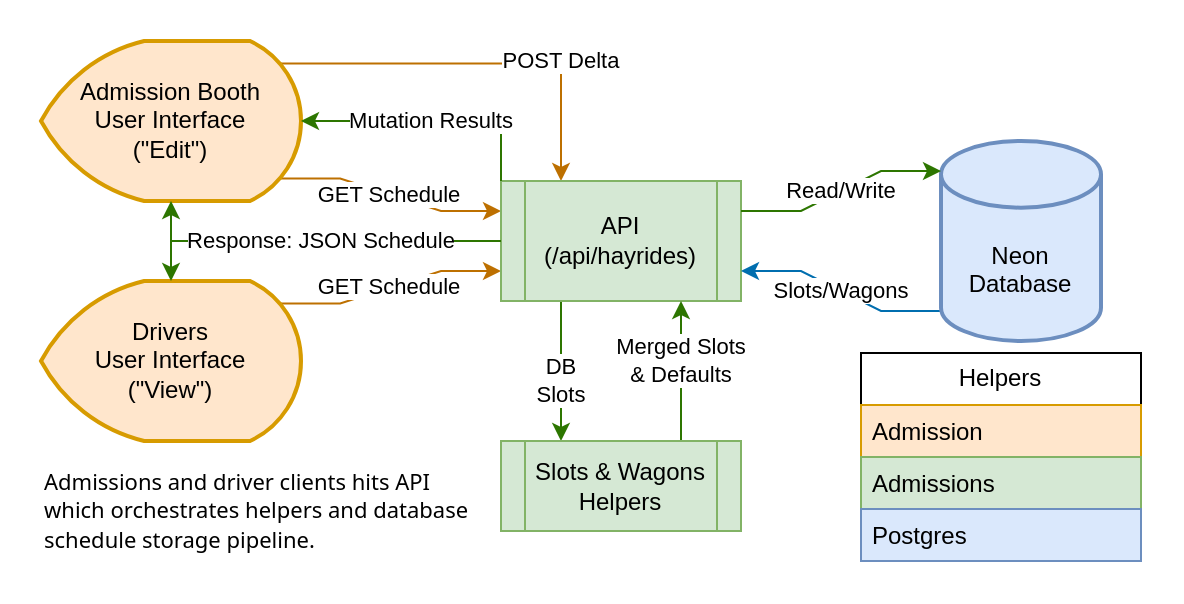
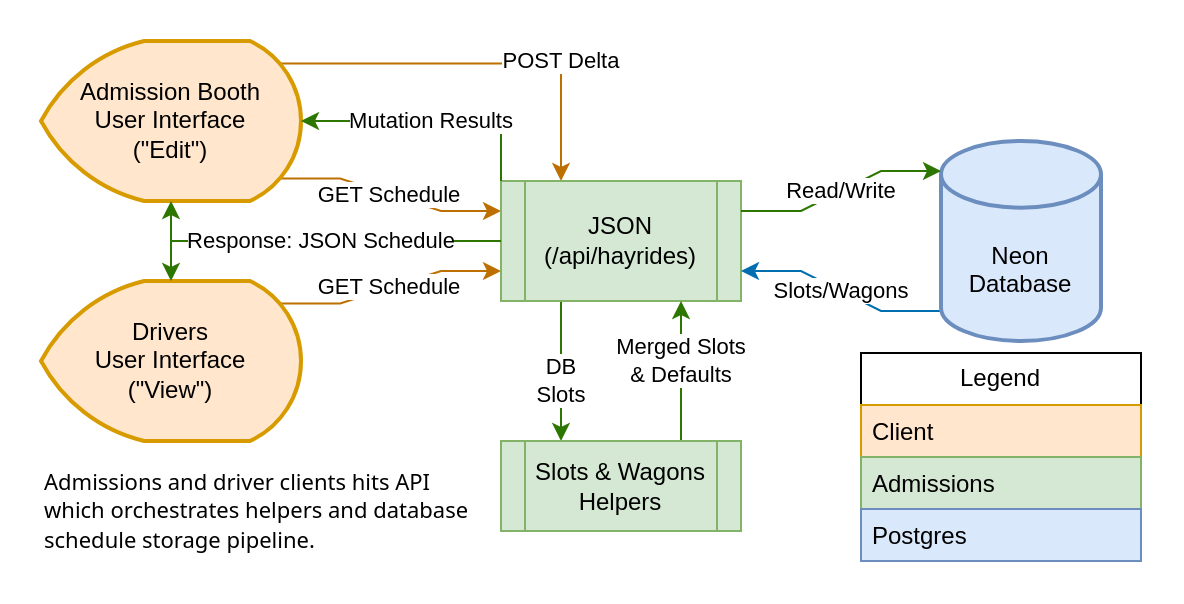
node "API (/api/hayrides)": label "API (/api/hayrides)" -> "JSON (/api/hayrides)"
node "Helpers": label "Helpers" -> "Legend"
node "Admission": label "Admission" -> "Client"
